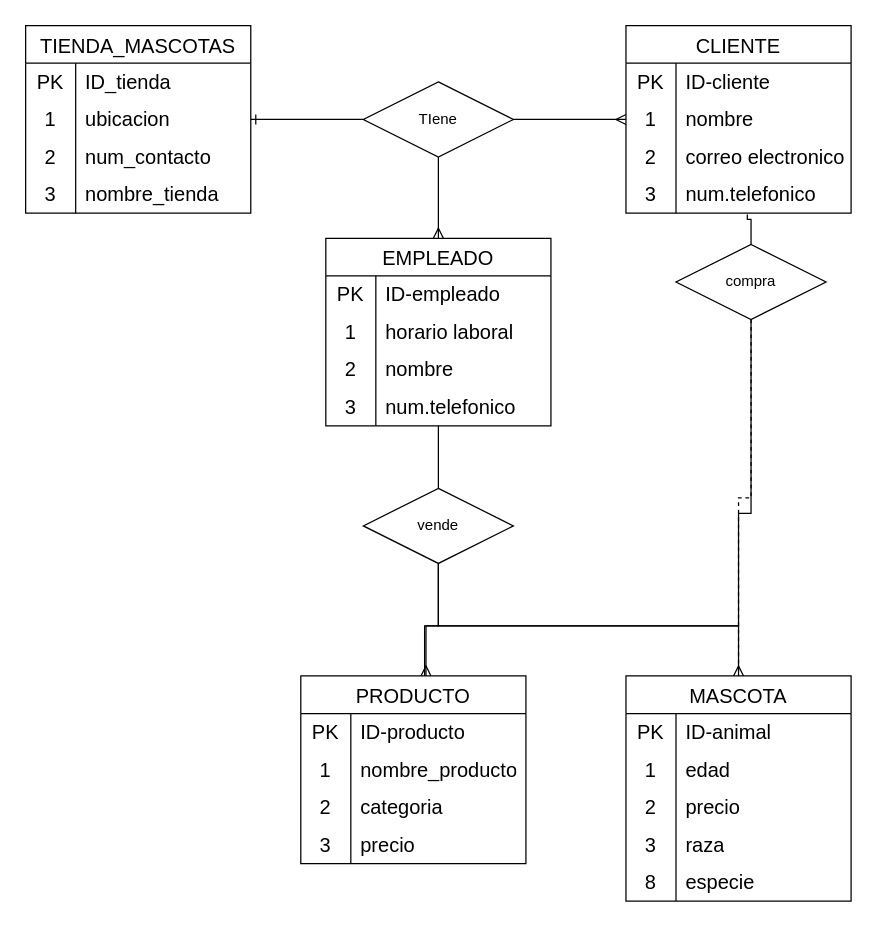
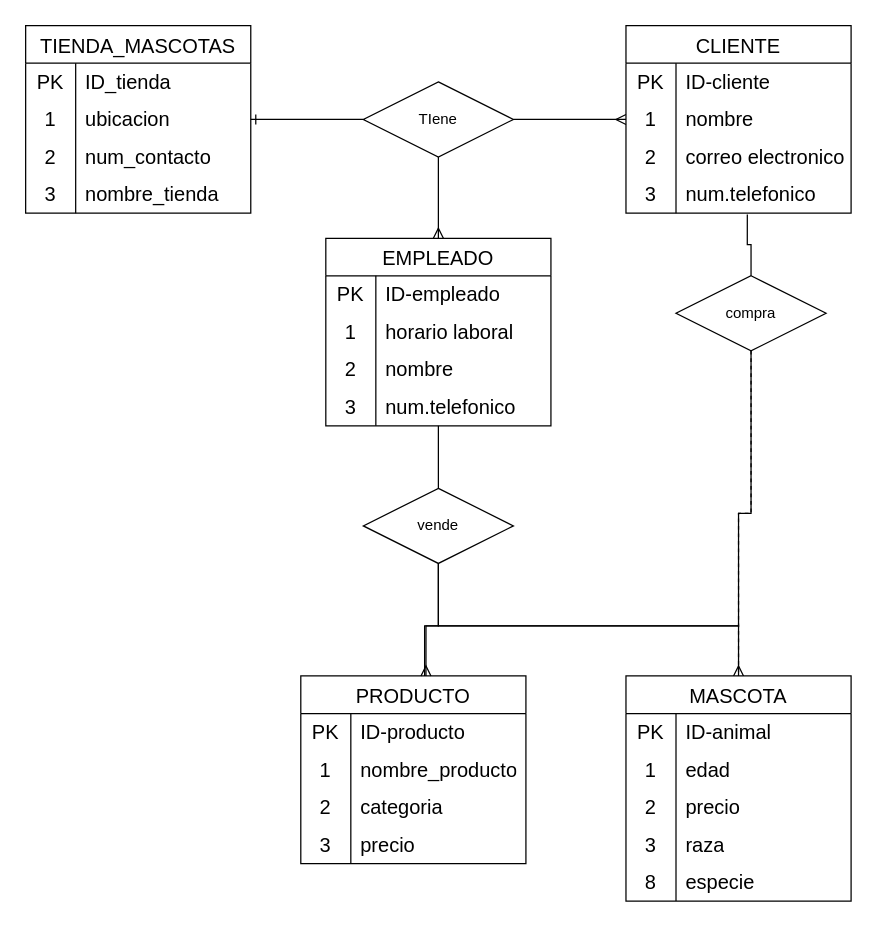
node "compra": moved (751, 282) -> (751, 313)
